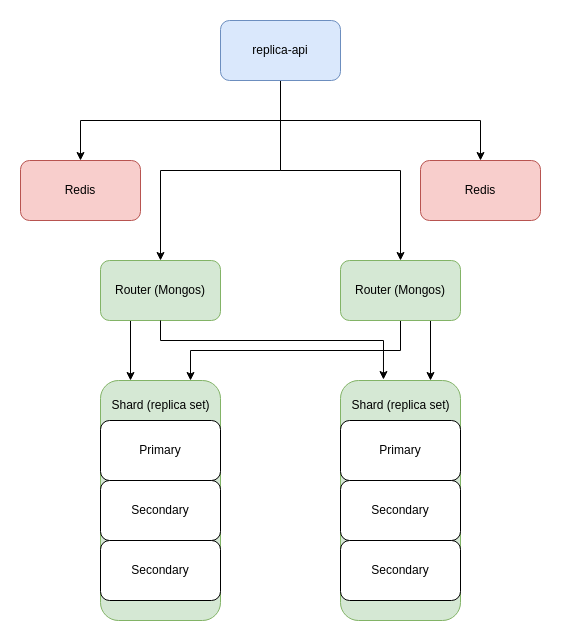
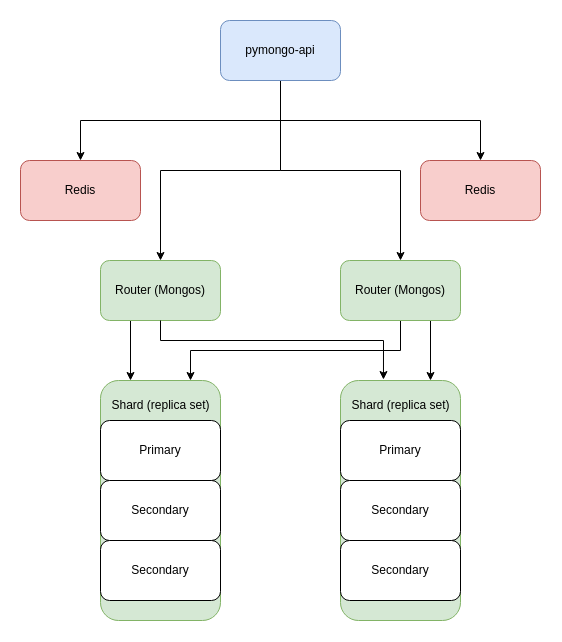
node "replica-api": label "replica-api" -> "pymongo-api"
